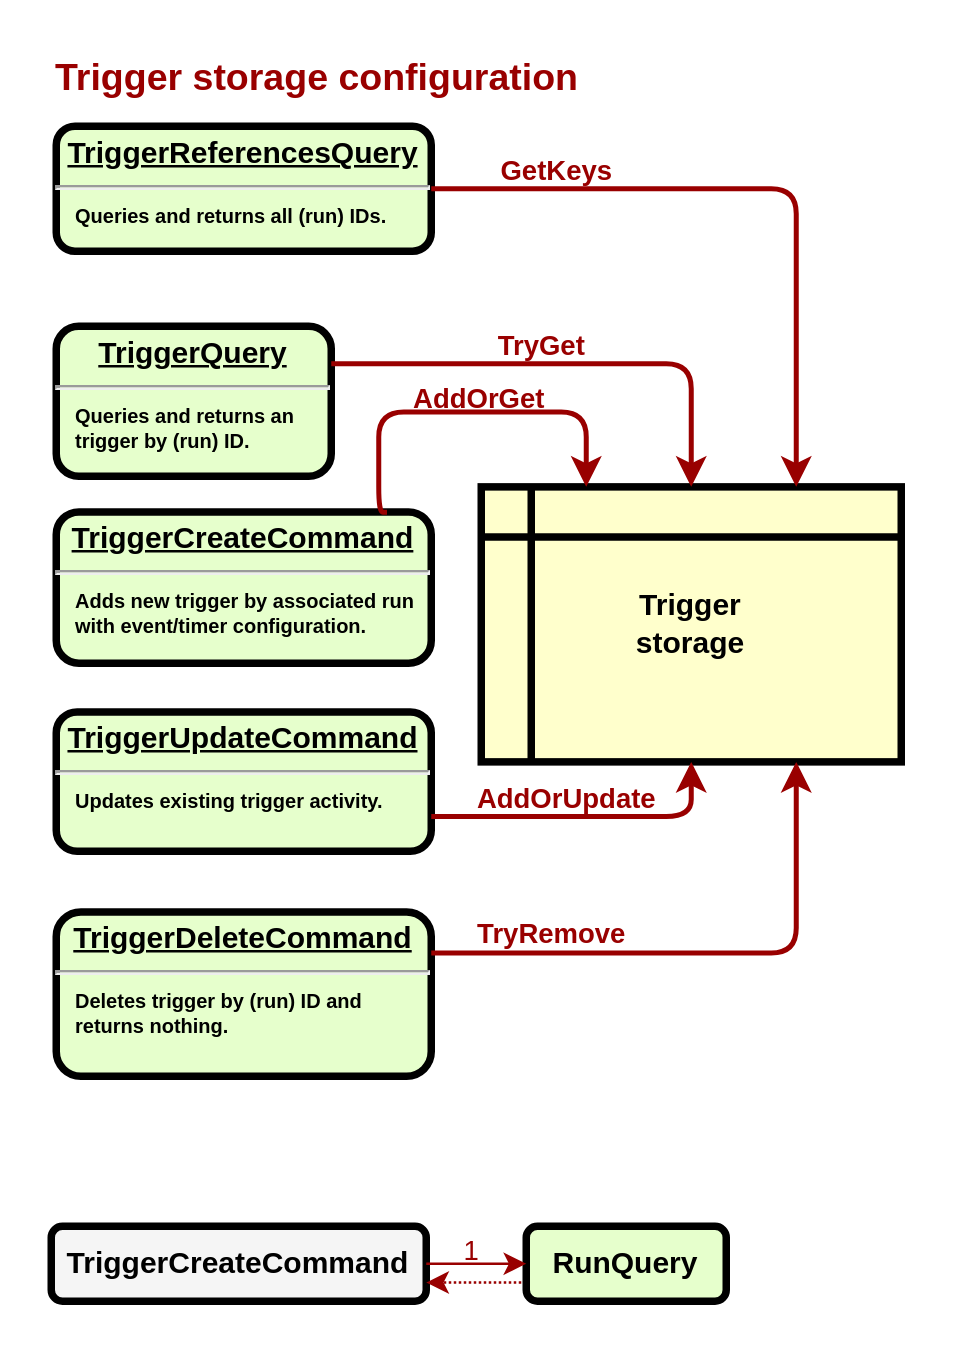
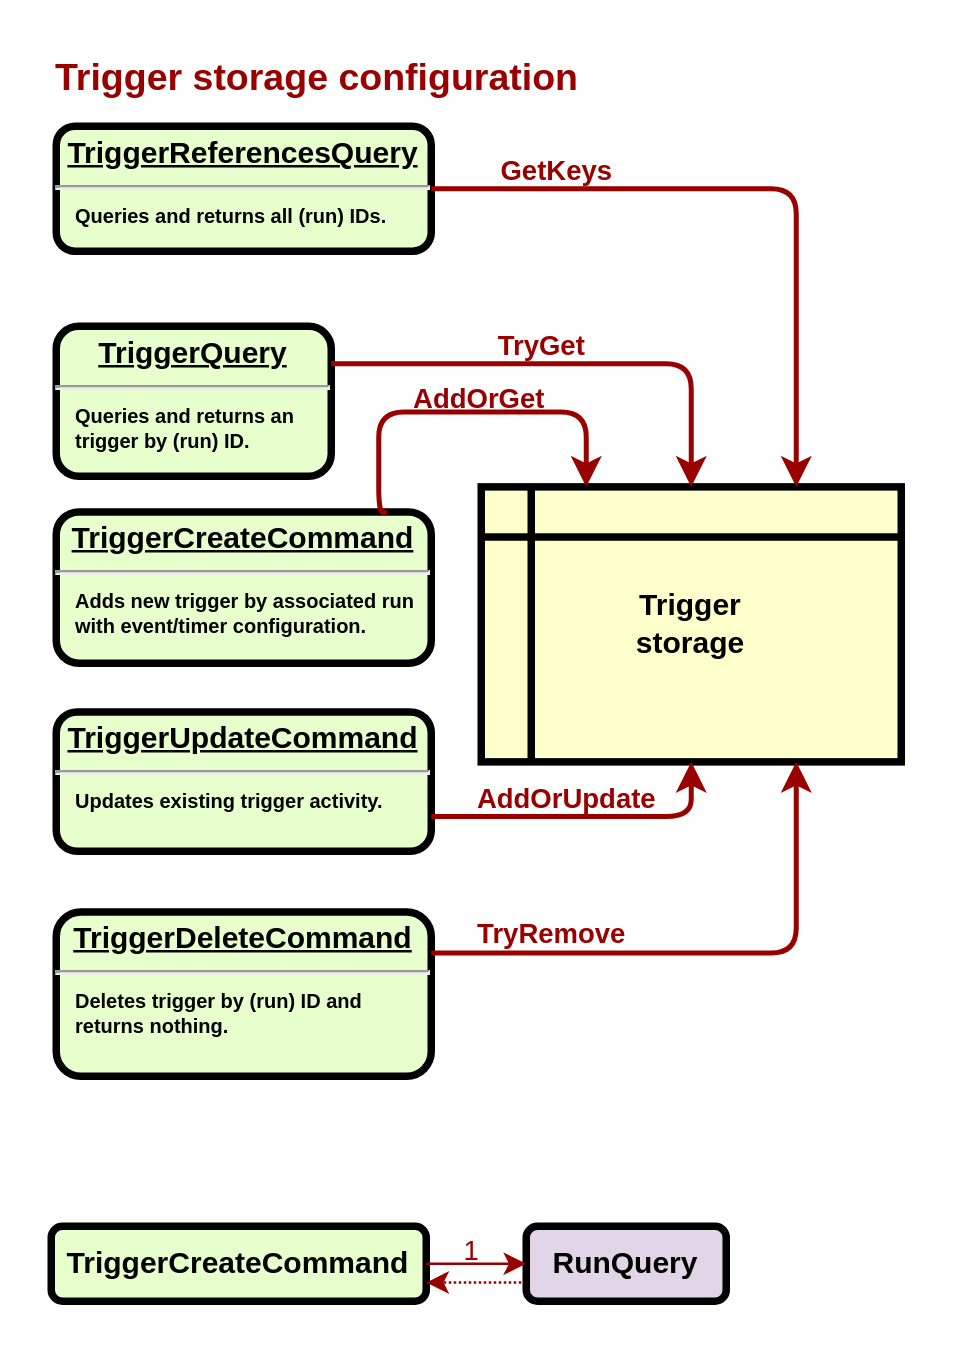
node "TriggerCreateCommand": fillcolor #f5f5f5 -> #e6ffcc
node "RunQuery": fillcolor #e6ffcc -> #e1d5e7
